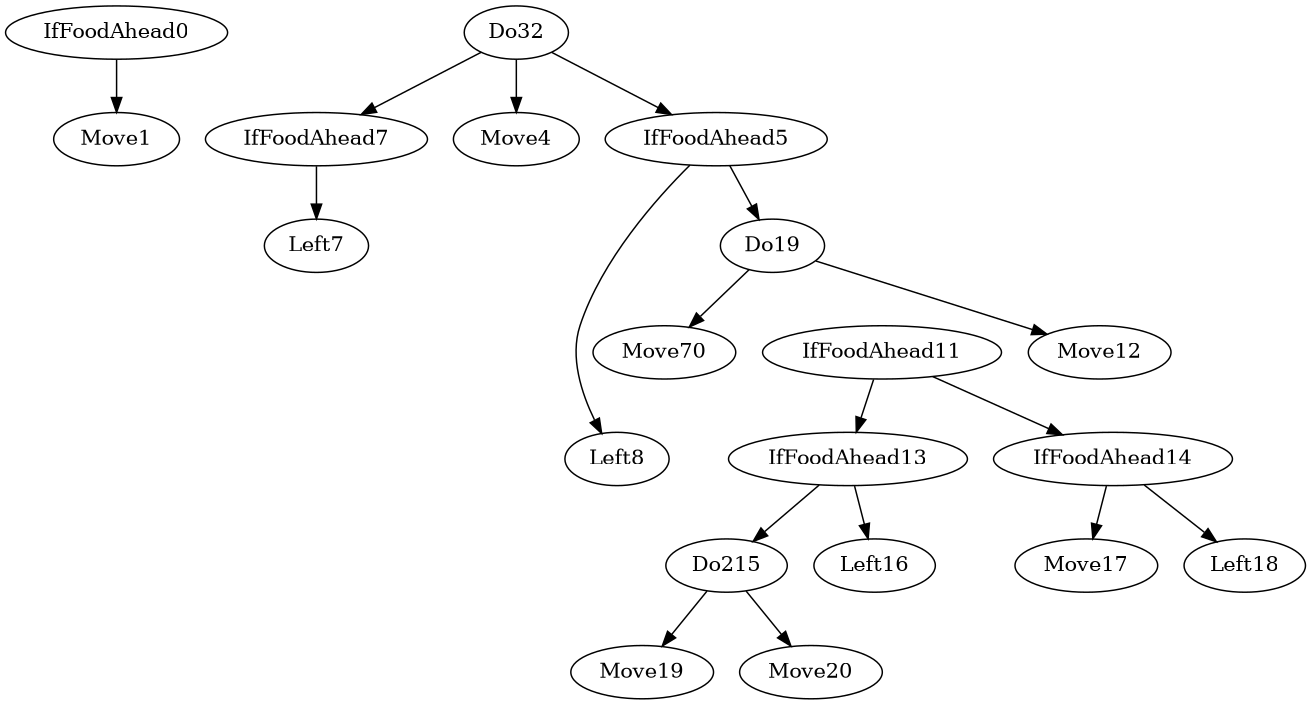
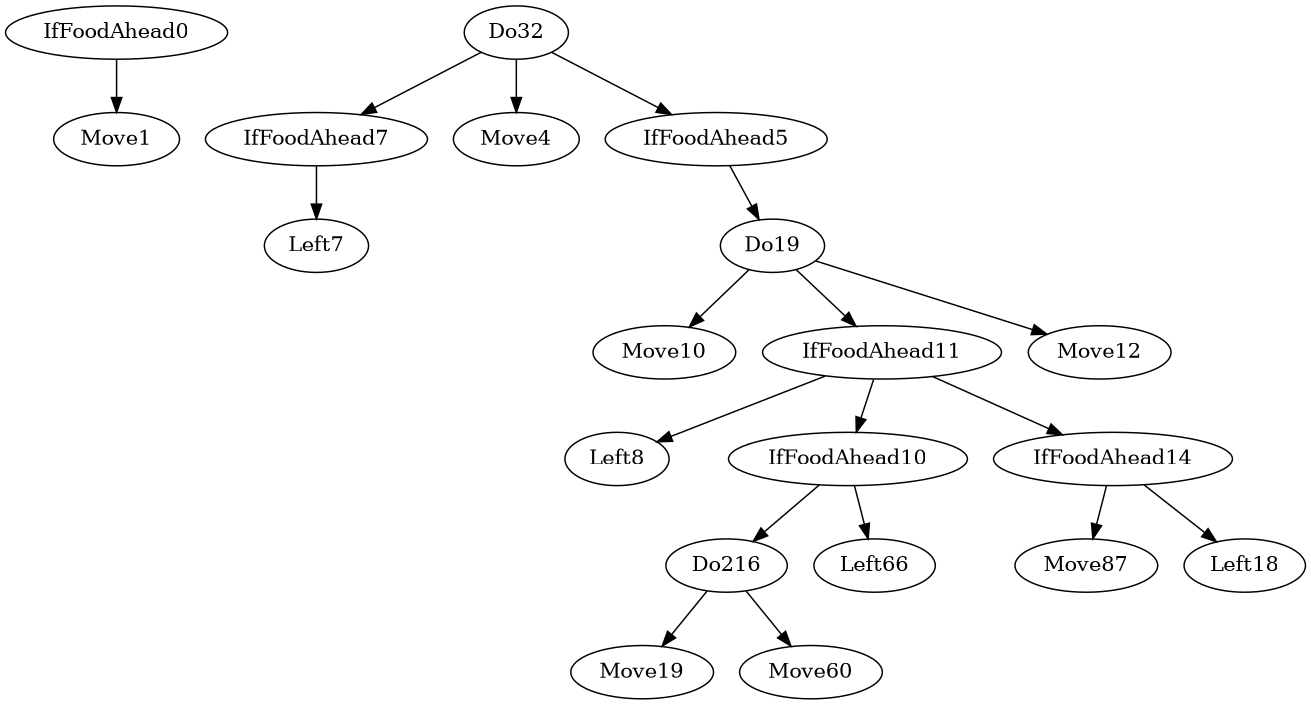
edge "IfFoodAhead5" -> "Left8": now "IfFoodAhead11" -> "Left8"
edge "Do19" -> "IfFoodAhead11": added
node "Move70": label "Move70" -> "Move10"
node "IfFoodAhead13": label "IfFoodAhead13" -> "IfFoodAhead10"
node "Do215": label "Do215" -> "Do216"
node "Left16": label "Left16" -> "Left66"
node "Move17": label "Move17" -> "Move87"
node "Move20": label "Move20" -> "Move60"
